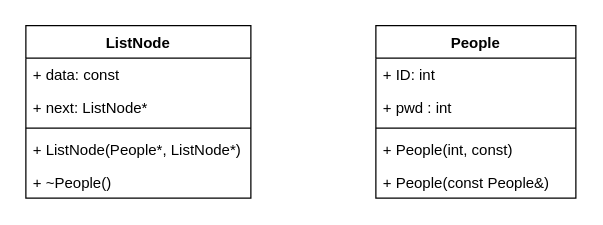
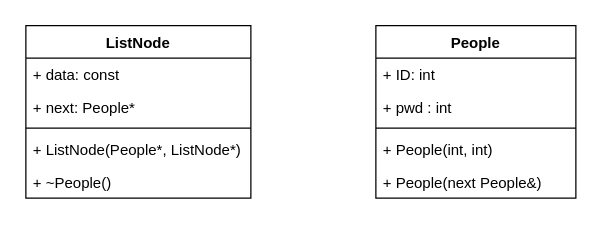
node "+ next: ListNode*": label "+ next: ListNode*" -> "+ next: People*"
node "+ People(int, const)": label "+ People(int, const)" -> "+ People(int, int)"
node "+ People(const People&)": label "+ People(const People&)" -> "+ People(next People&)"
